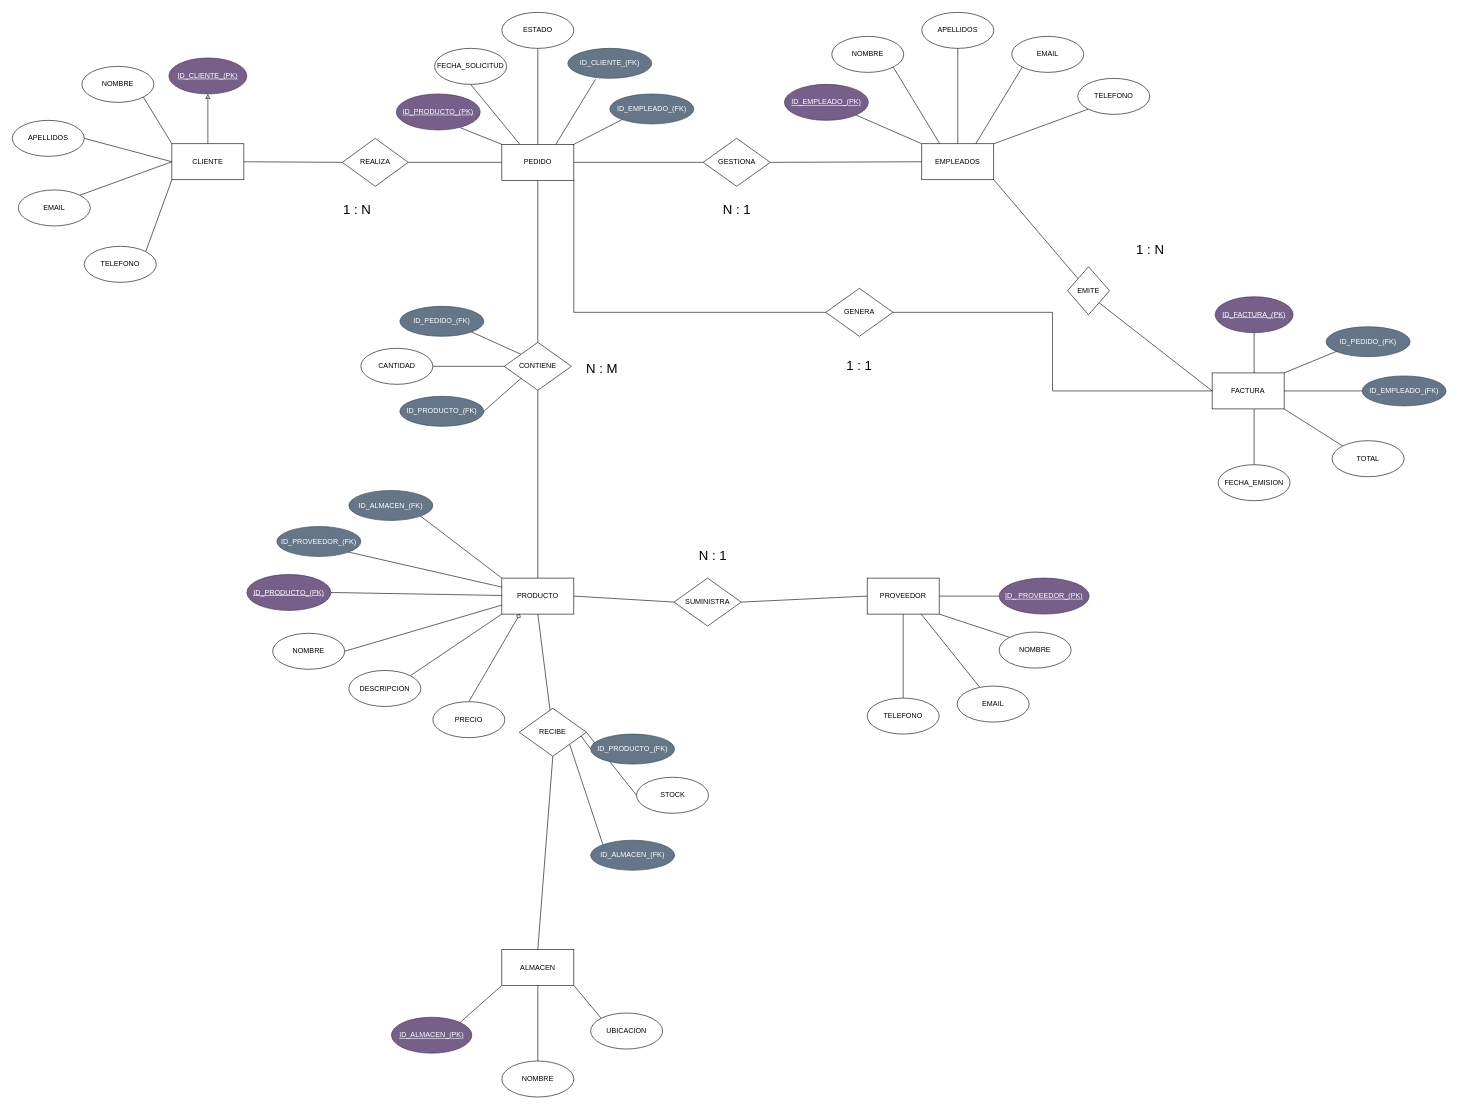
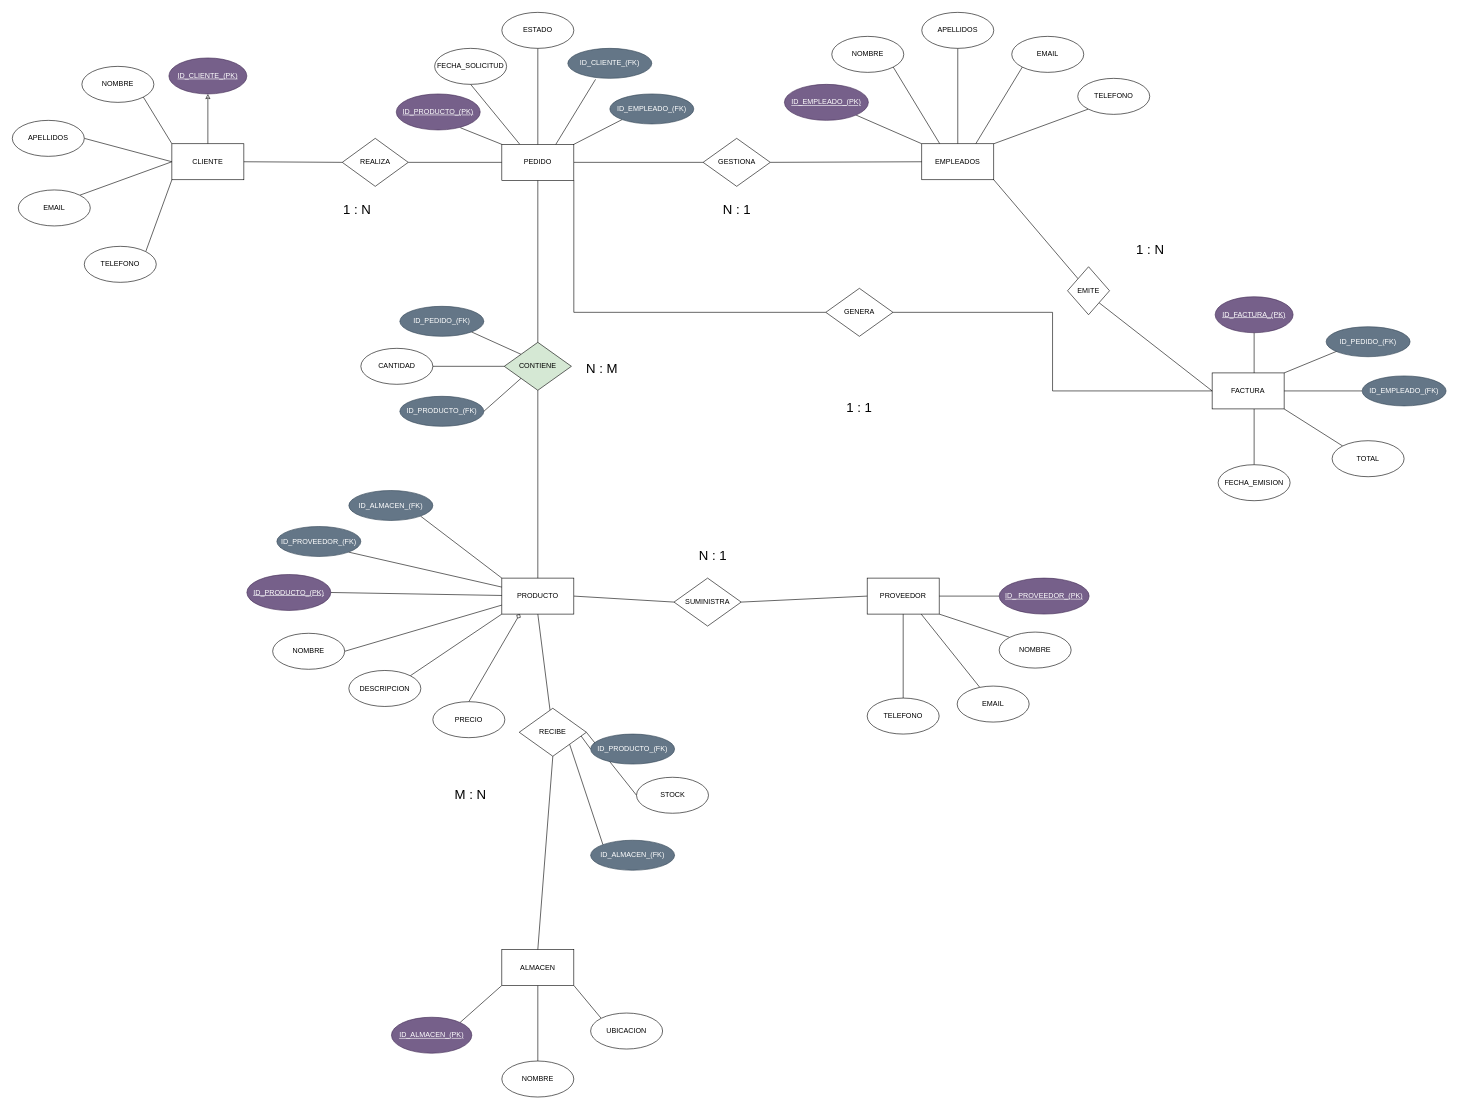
node "CONTIENE": fillcolor #ffffff -> #d5e8d4
node "1 : 1": moved (860, 366) -> (860, 408)
node "M : N": added
